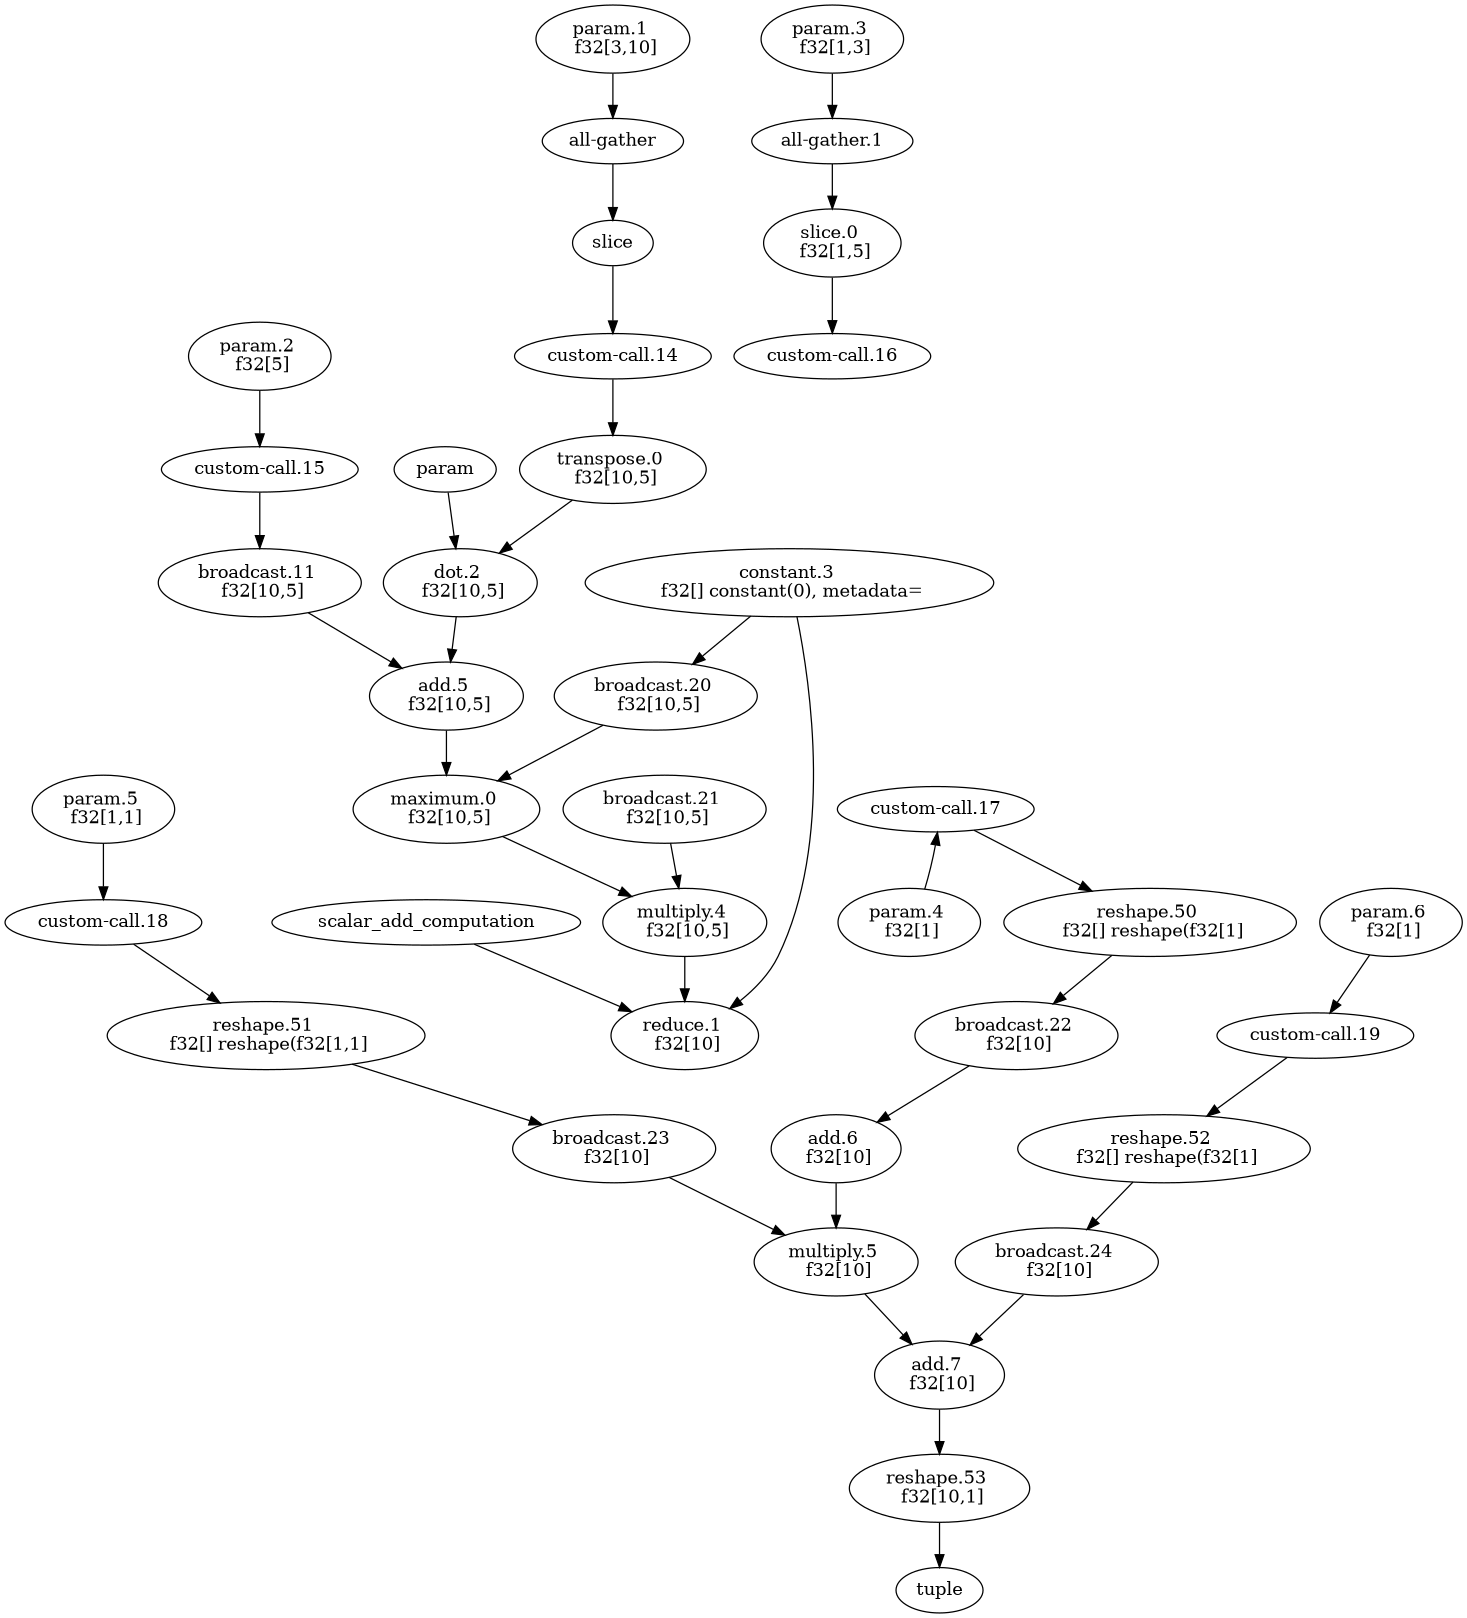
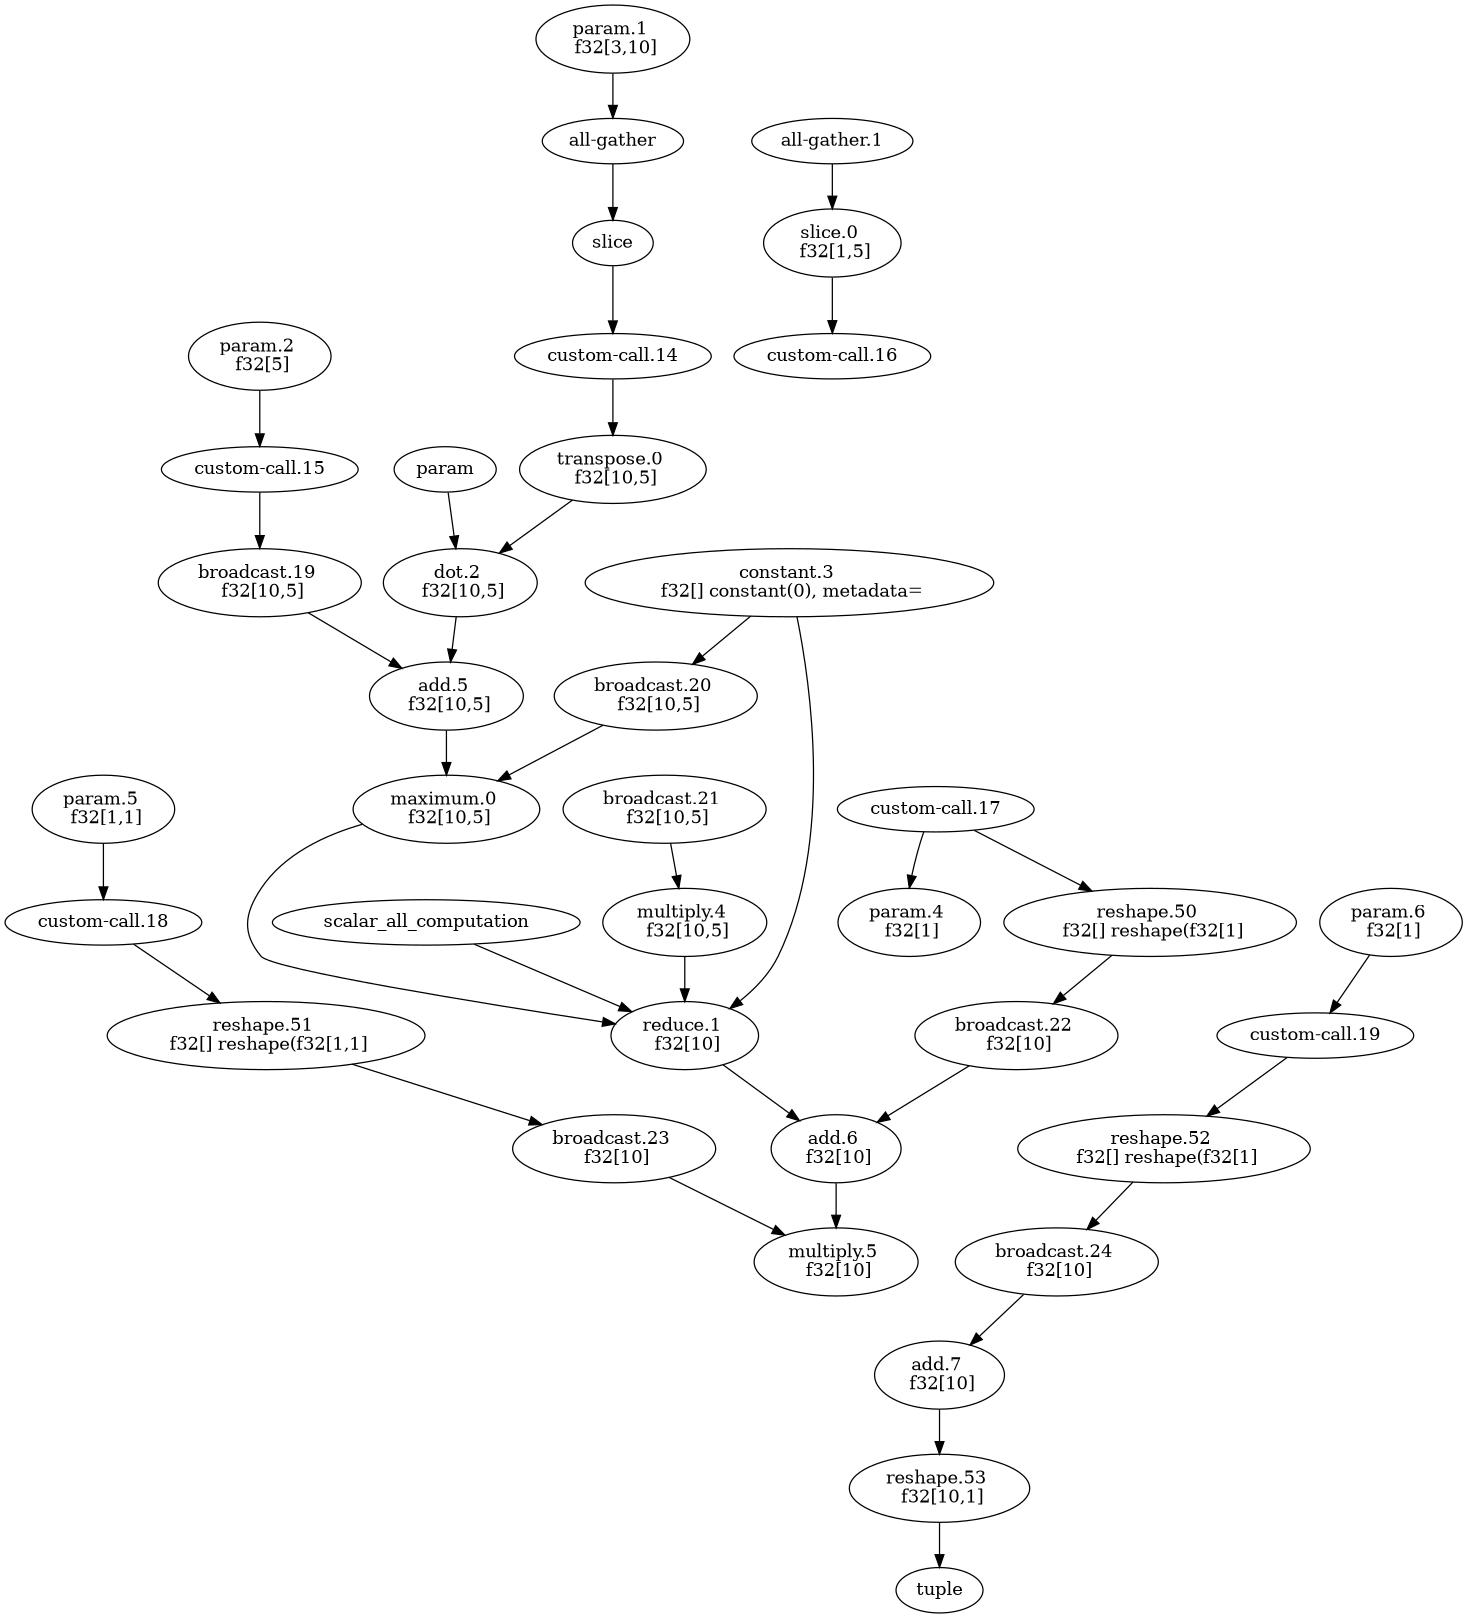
node "param.3 f32[1,3]": removed
node "broadcast.11 f32[10,5]": label "broadcast.11 f32[10,5]" -> "broadcast.19 f32[10,5]"
edge "maximum.0 f32[10,5]" -> "multiply.4 f32[10,5]": now "maximum.0 f32[10,5]" -> "reduce.1 f32[10]"
edge "param.4 f32[1]" -> "custom-call.17": reversed
node "scalar_add_computation": label "scalar_add_computation" -> "scalar_all_computation"
edge "reduce.1 f32[10]" -> "add.6 f32[10]": added
edge "multiply.5 f32[10]" -> "add.7 f32[10]": removed
